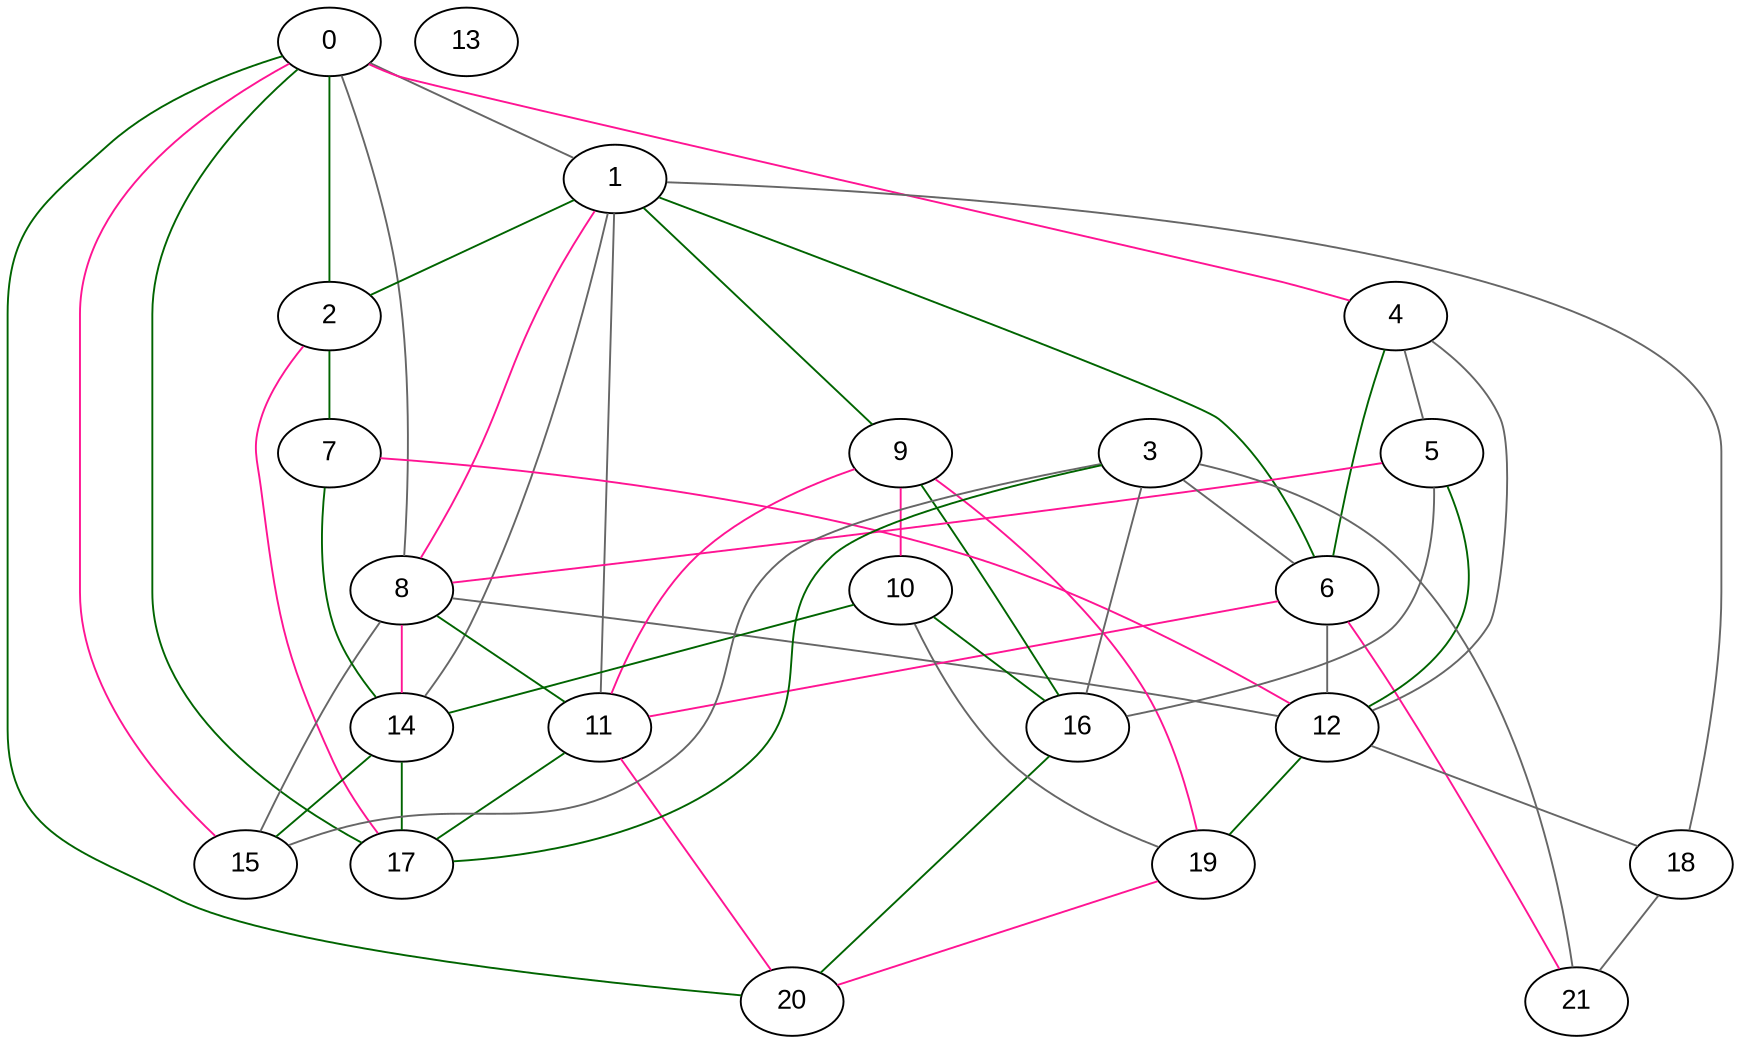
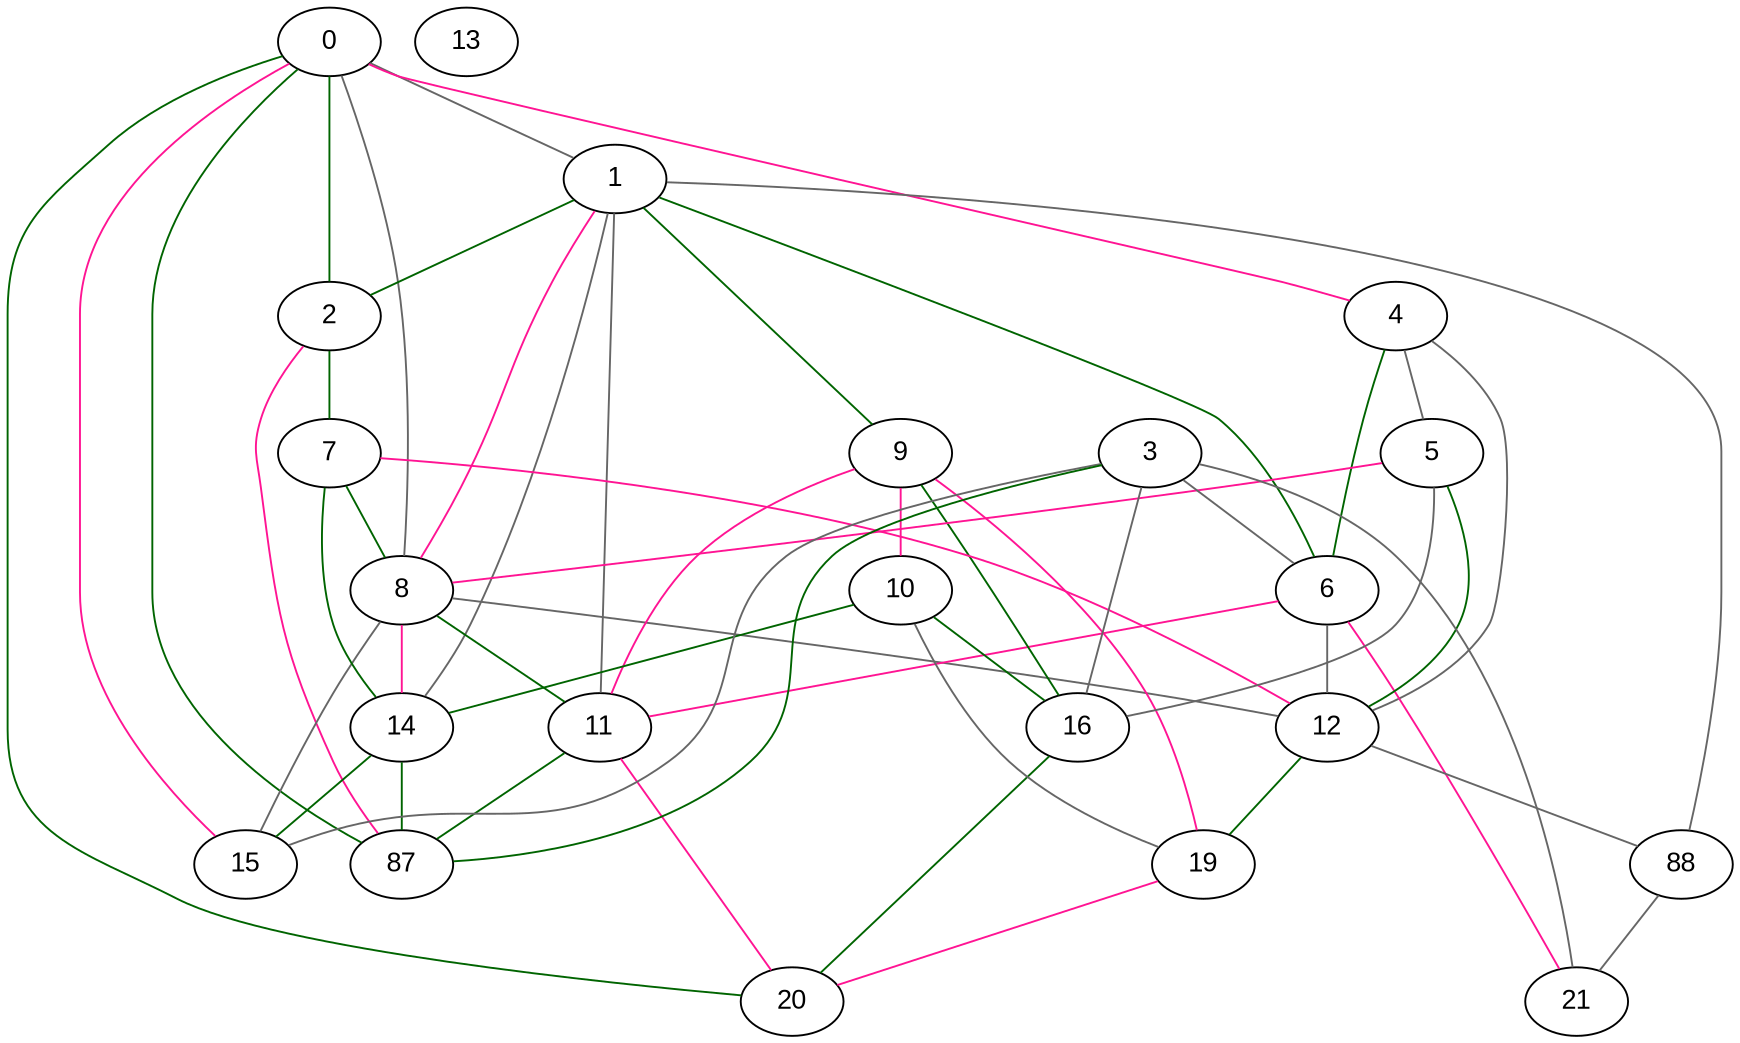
edge "7" -- "8": added
node "17": label "17" -> "87"
node "18": label "18" -> "88"
